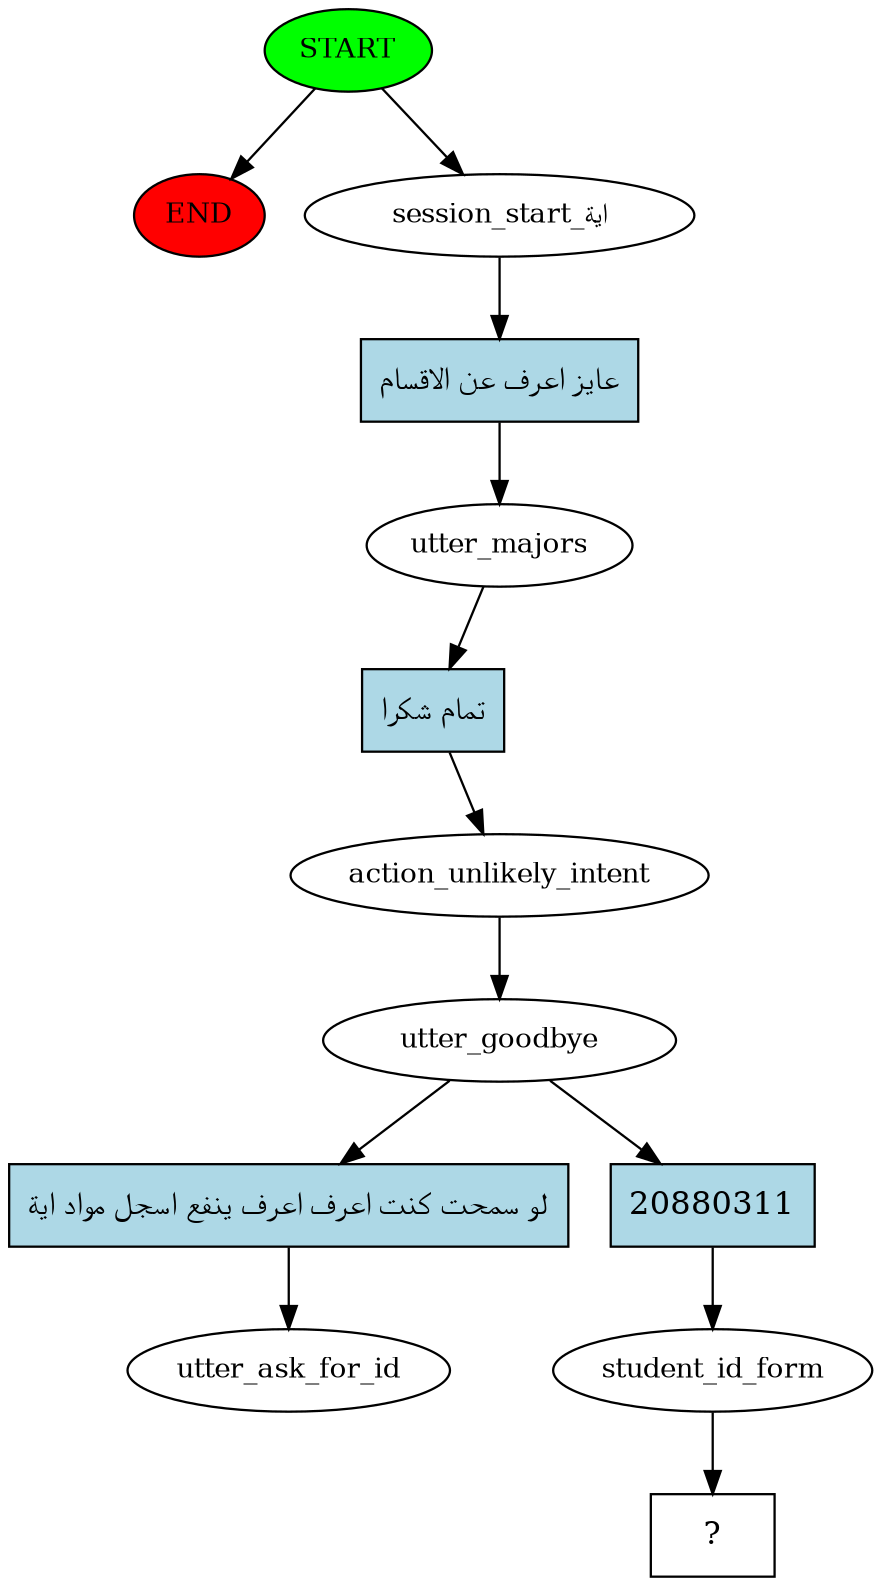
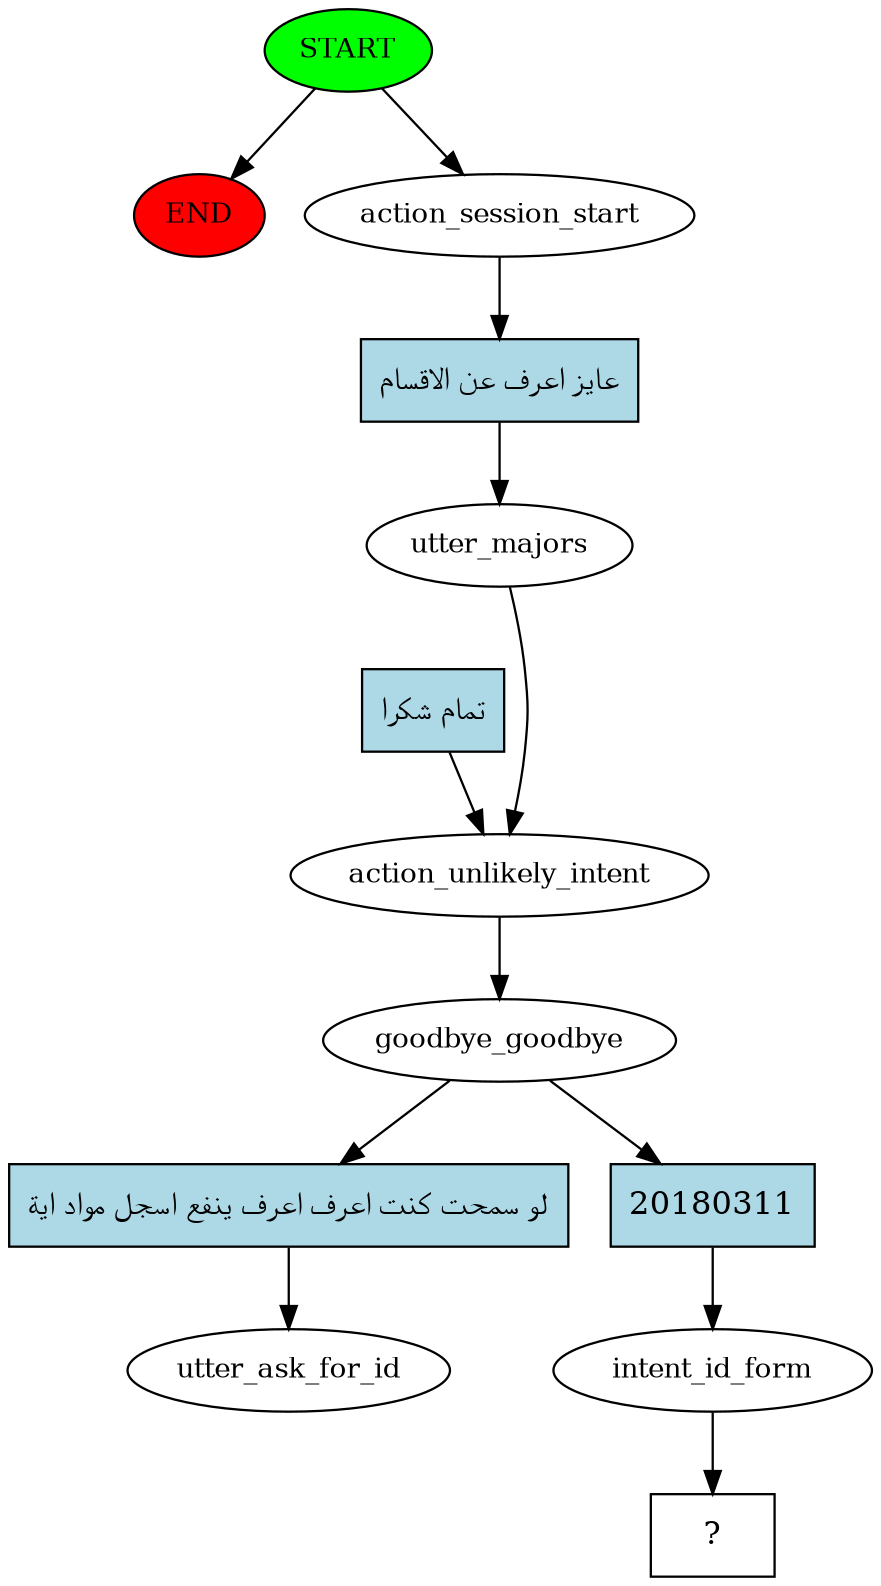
node "اية_session_start": label "اية_session_start" -> "action_session_start"
edge "utter_majors" -> "تمام شكرا": now "utter_majors" -> "action_unlikely_intent"
node "utter_goodbye": label "utter_goodbye" -> "goodbye_goodbye"
node "20880311": label "20880311" -> "20180311"
node "student_id_form": label "student_id_form" -> "intent_id_form"
